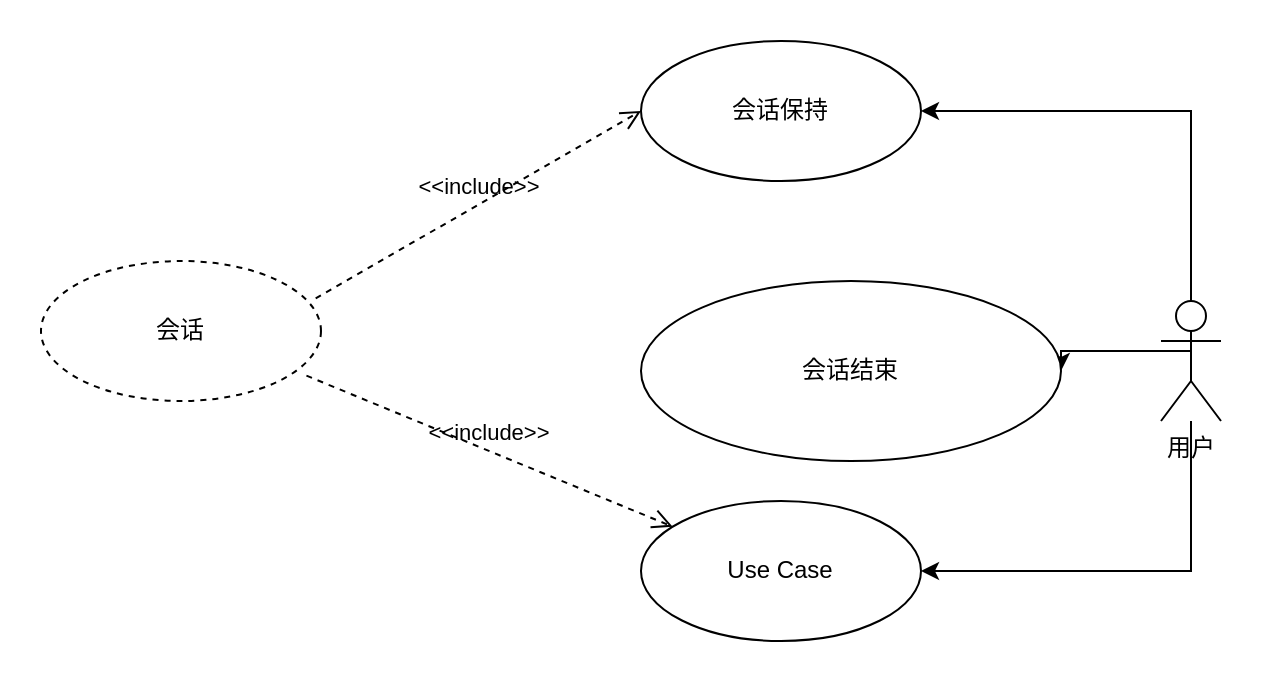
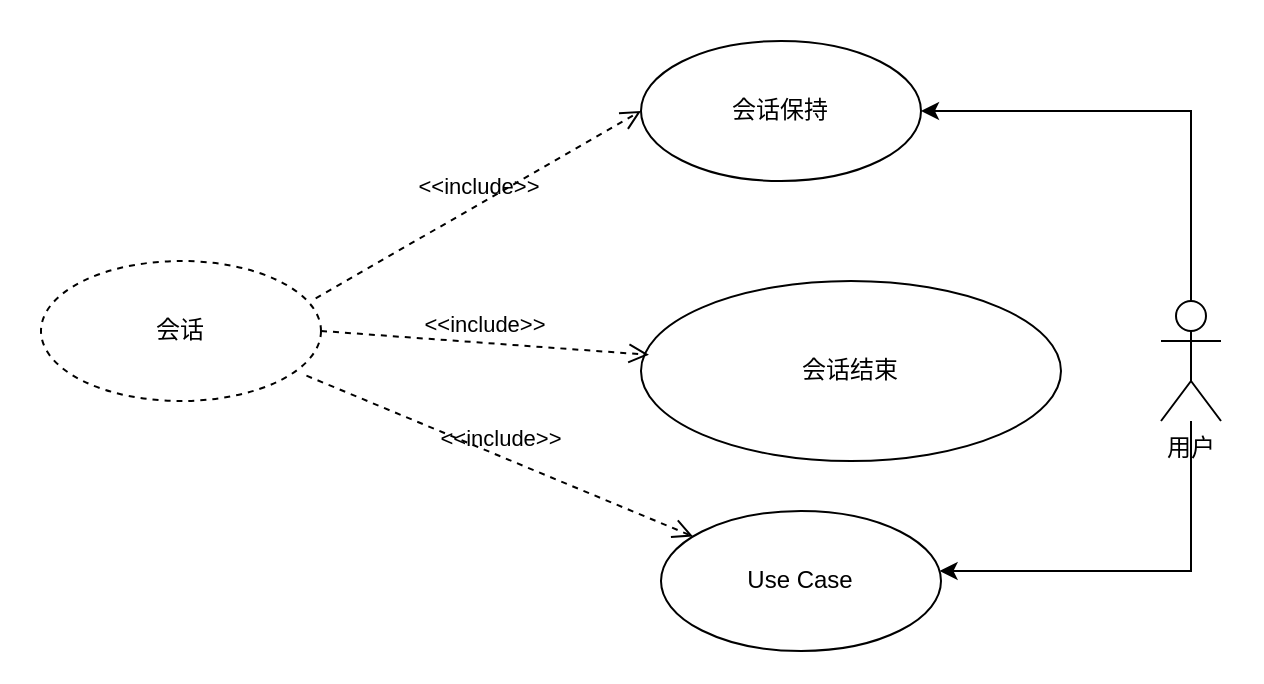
edge "会话" -> "会话结束": added, label "<<include>>"
edge "用户" -> "会话结束": removed
node "Use Case": moved (781, 571) -> (801, 581)
